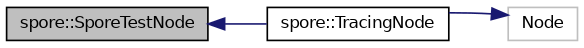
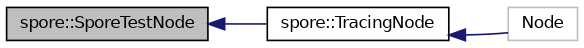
edge "spore::TracingNode" -> "Node": reversed
